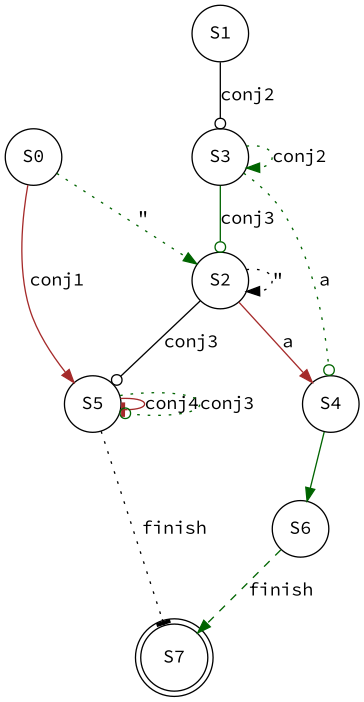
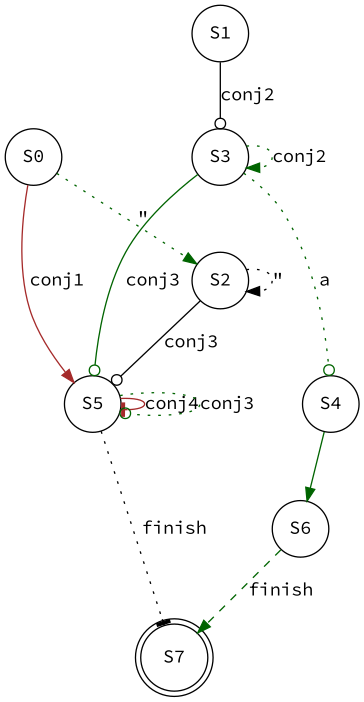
edge "S3" -> "S2": now "S3" -> "S5"
edge "S2" -> "S4": removed, label "a"
